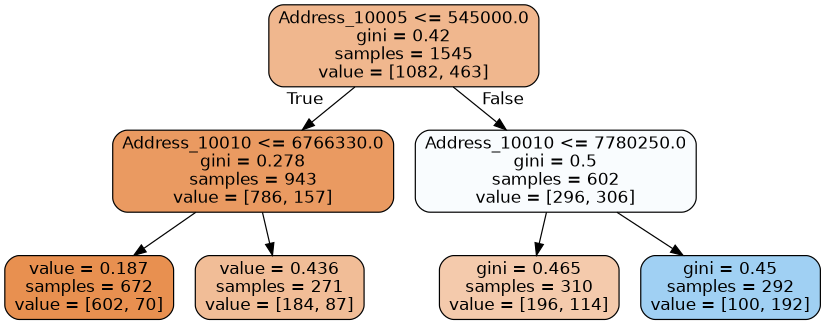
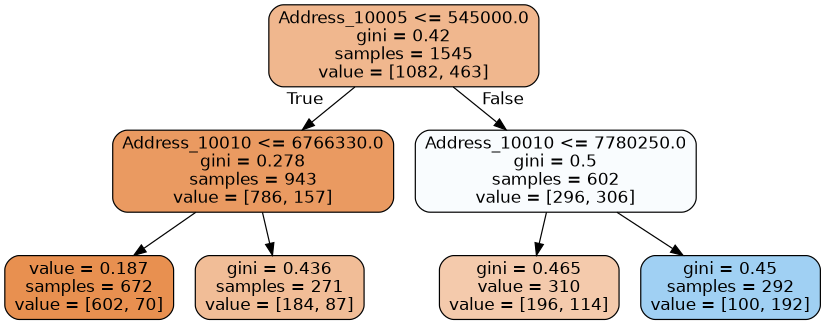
node "value = 0.436 samples = 271 value = [184, 87]": label "value = 0.436 samples = 271 value = [184, 87]" -> "gini = 0.436 samples = 271 value = [184, 87]"
node "gini = 0.465 samples = 310 value = [196, 114]": label "gini = 0.465 samples = 310 value = [196, 114]" -> "gini = 0.465 value = 310 value = [196, 114]"
